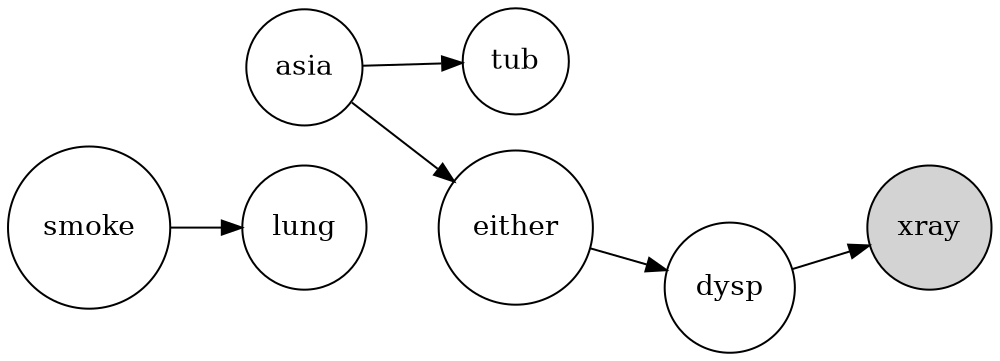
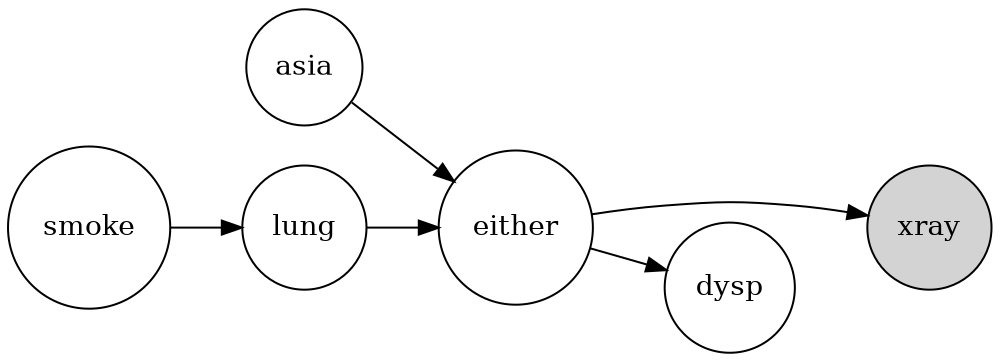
node "tub": removed
edge "lung" -> "either": added
edge "dysp" -> "xray": now "either" -> "xray"
